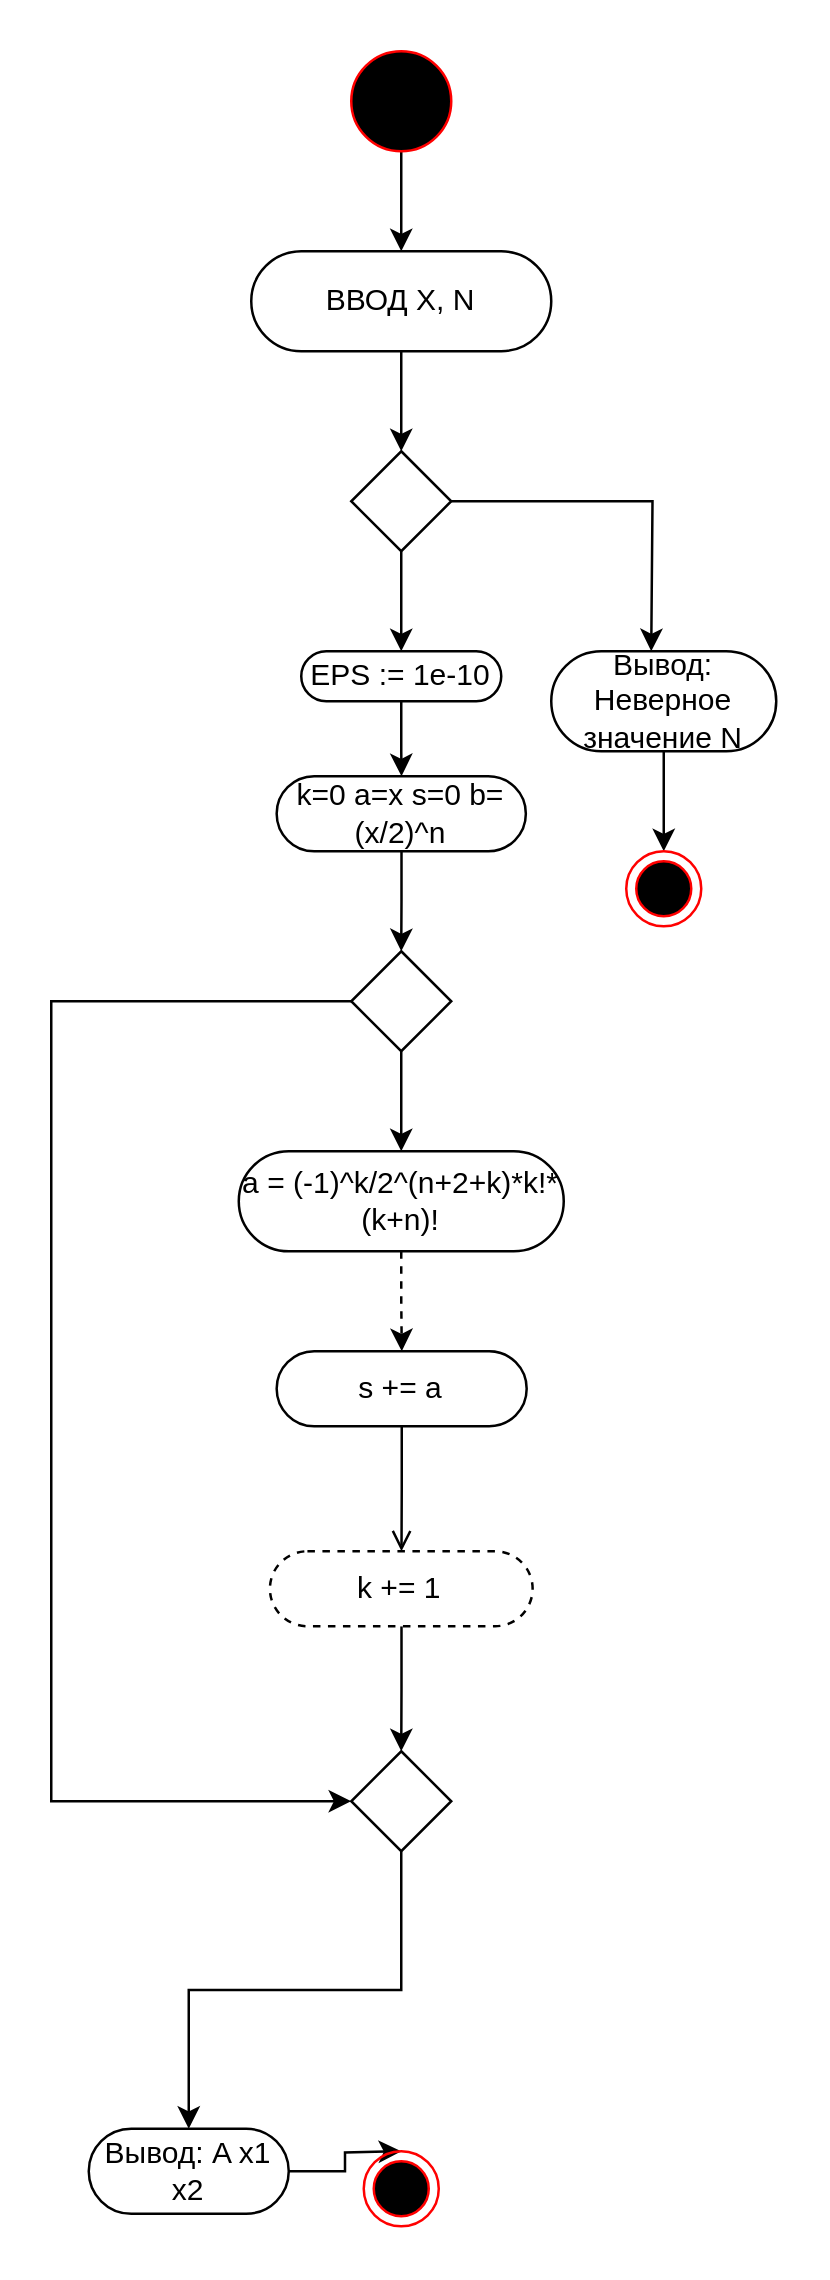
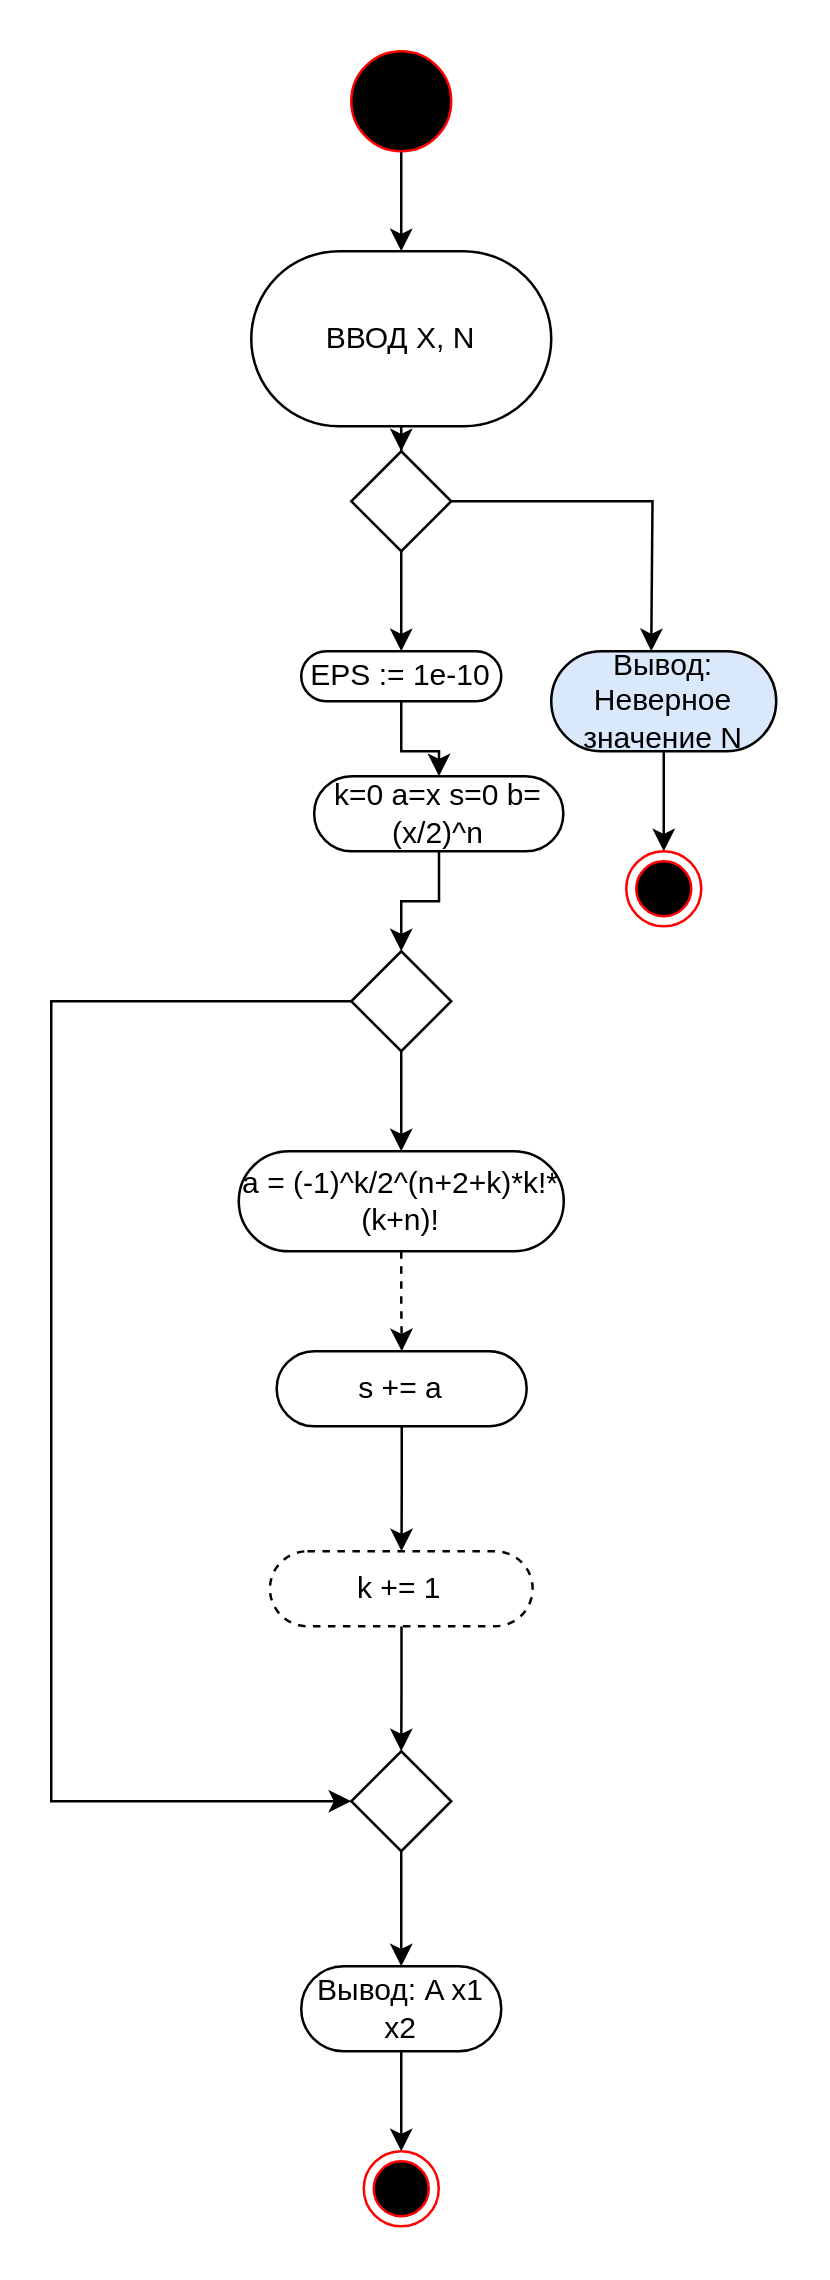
node "ВВОД X, N": size 300x100 -> 300x175
node "Вывод: Неверное значение N": fillcolor #ffffff -> #dae8fc
node "k=0 a=x s=0 b=(x/2)^n": moved (401, 814) -> (439, 814)
edge "s += a" -> "k += 1": arrowhead open -> classic
node "Вывод: A x1 x2": moved (189, 2171) -> (401, 2009)
